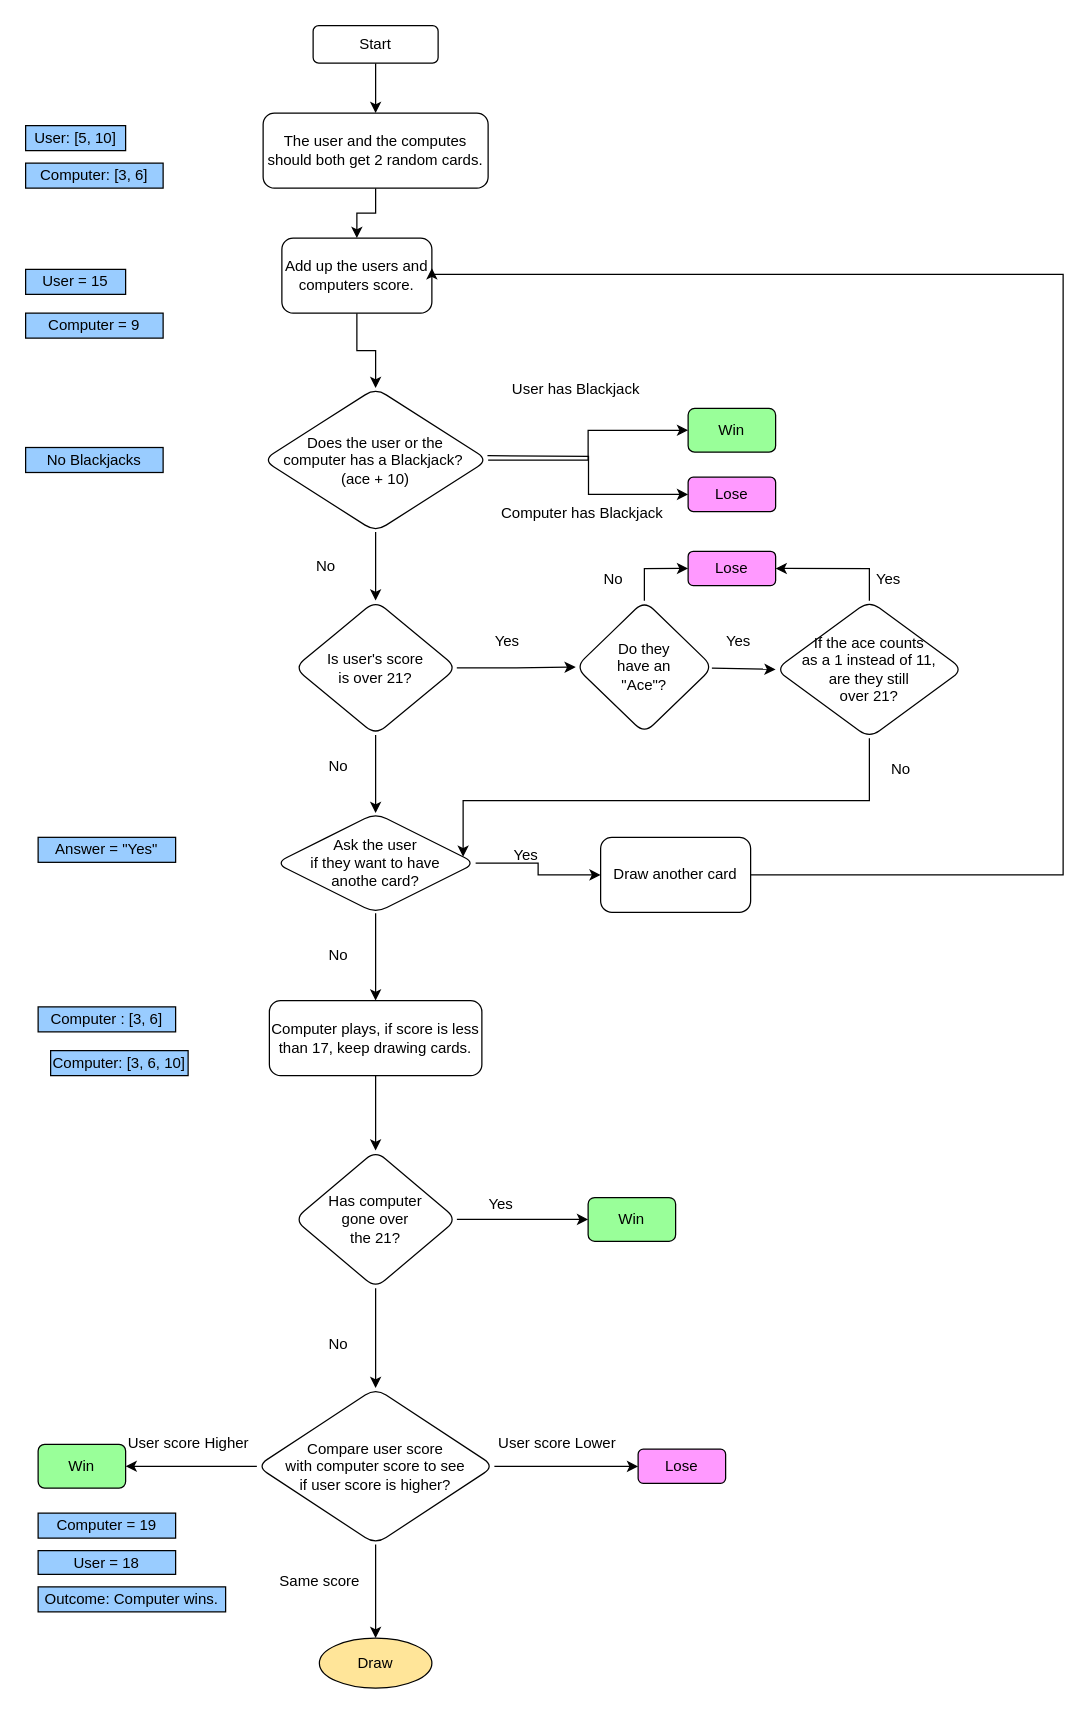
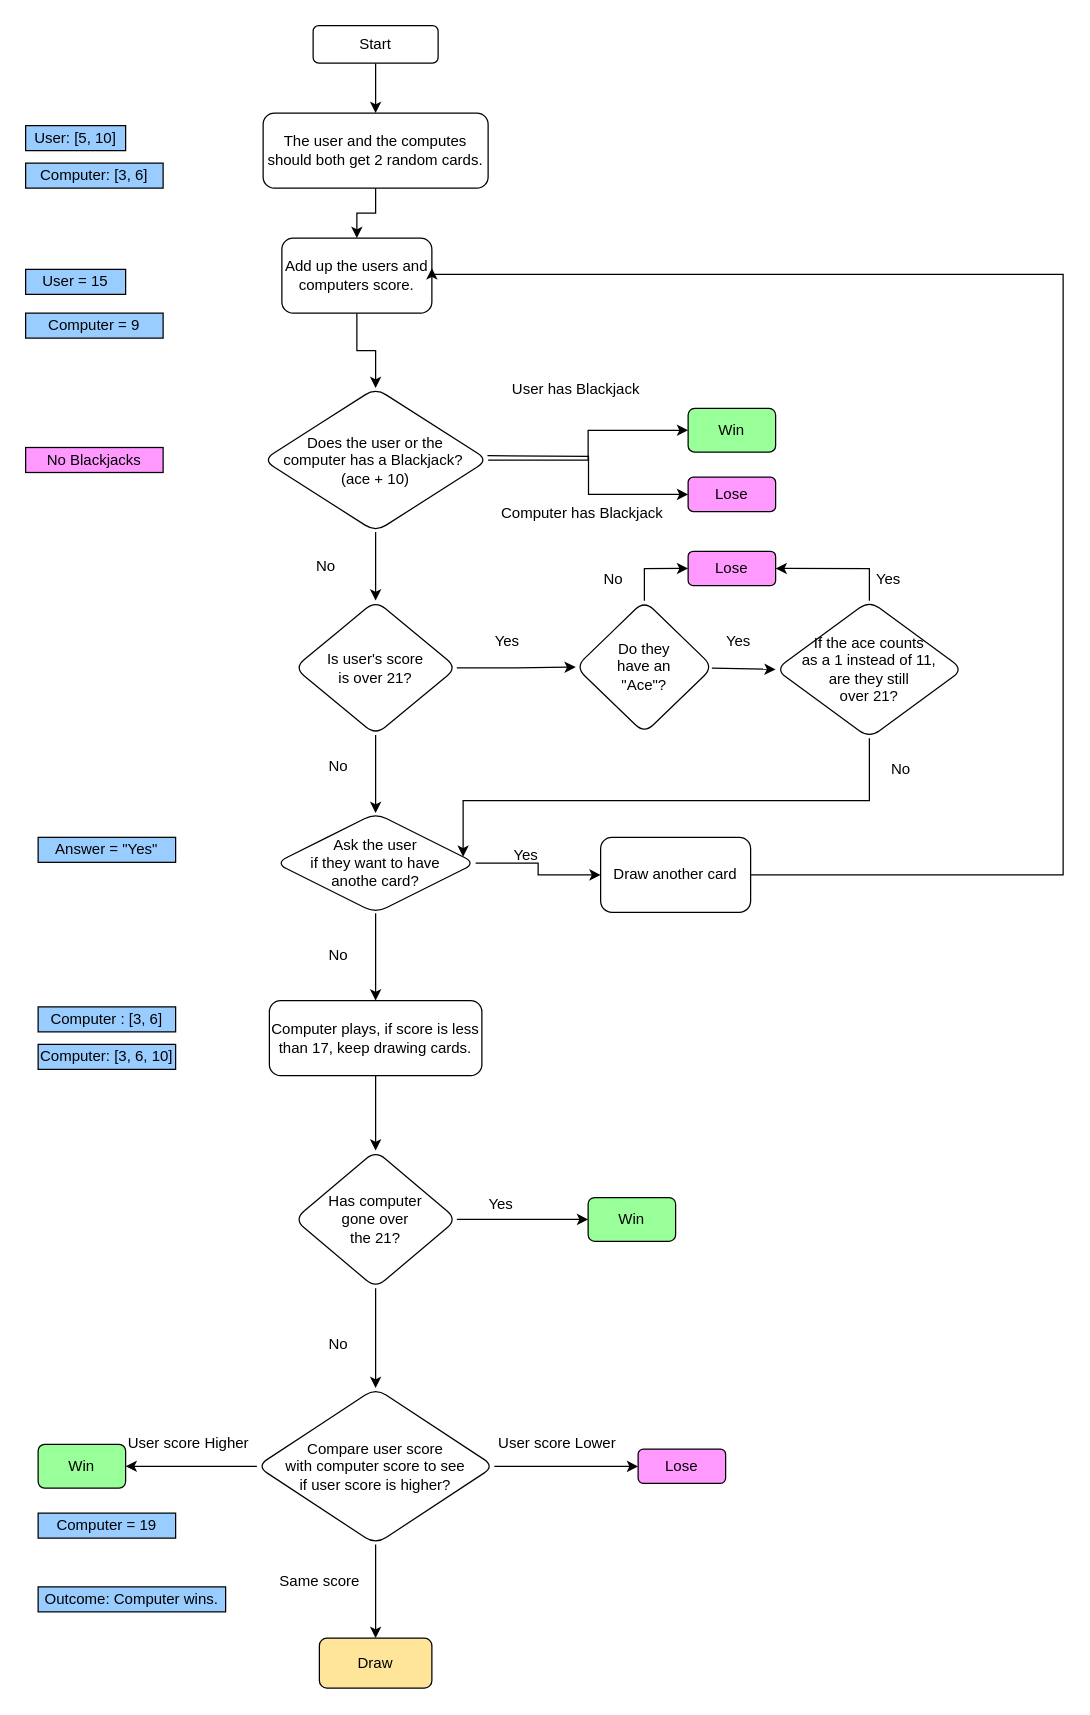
node "No Blackjacks": fillcolor #99ccff -> #ff99ff
node "Computer: [3, 6, 10]": moved (119, 1063) -> (107, 1057)
node "User = 18": removed
node "Draw": shape ellipse -> rounded rectangle
